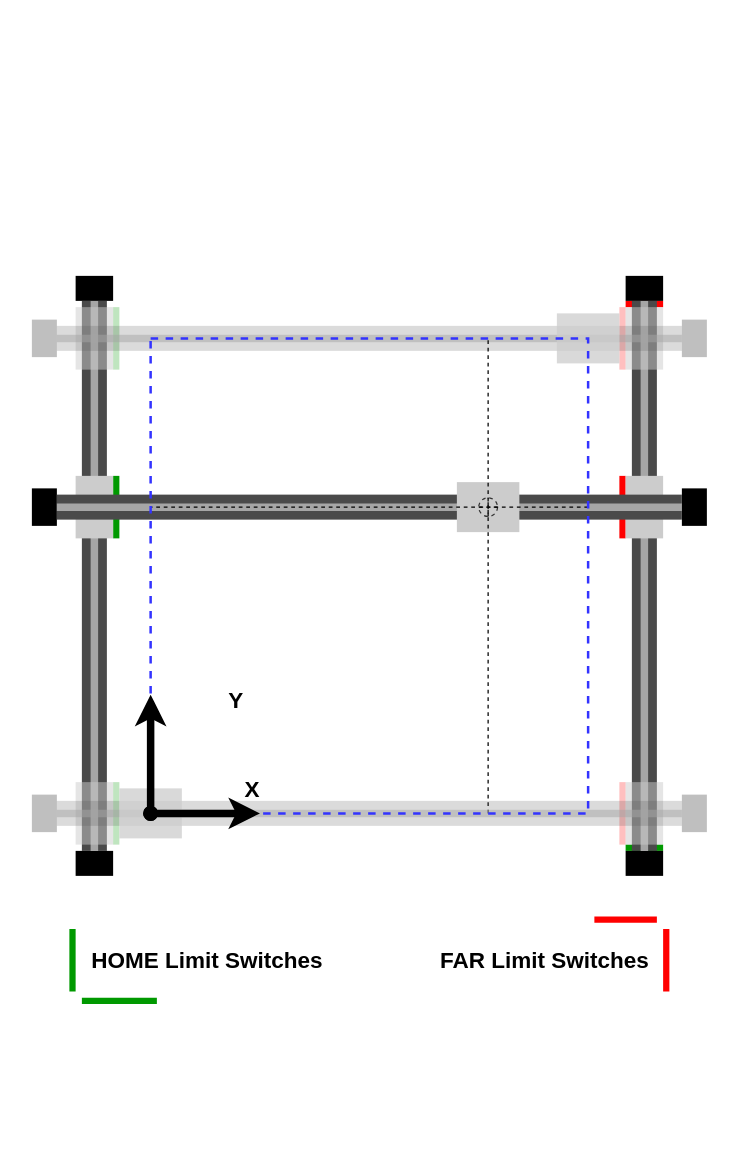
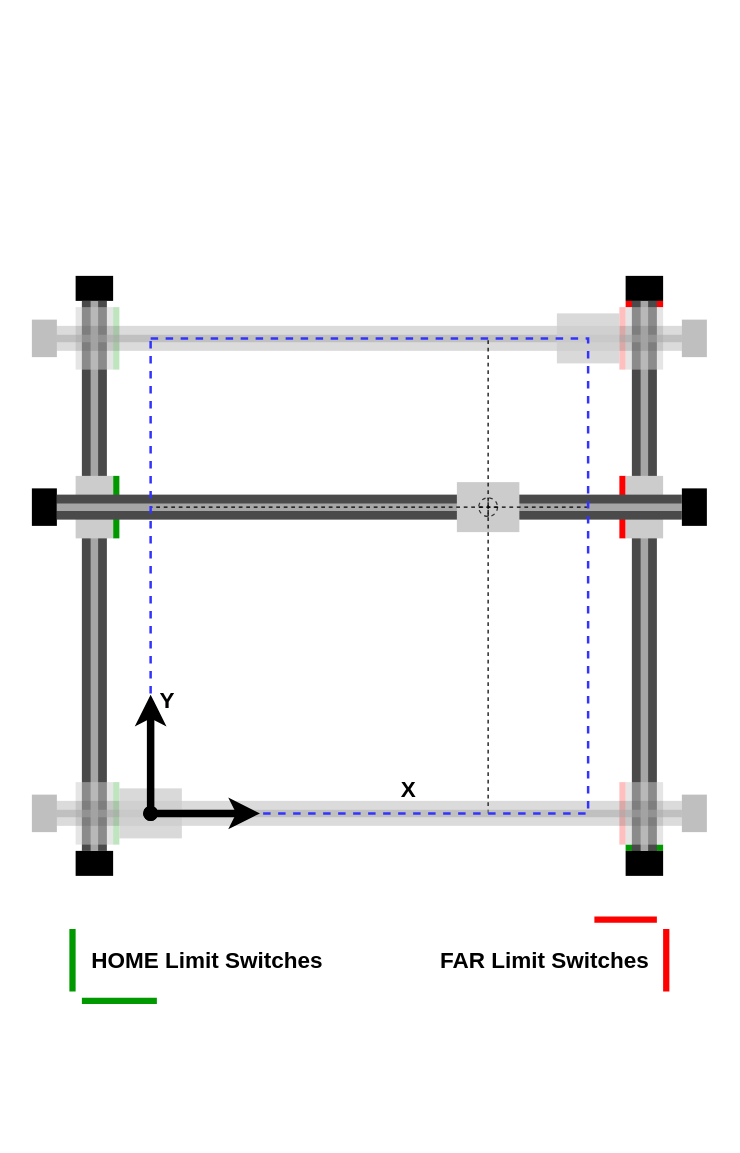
node "Y": moved (235, 701) -> (166, 701)
node "X": moved (251, 789) -> (408, 789)
